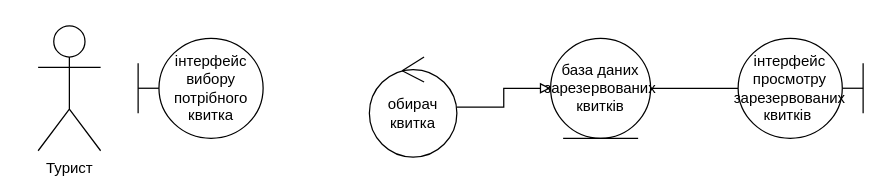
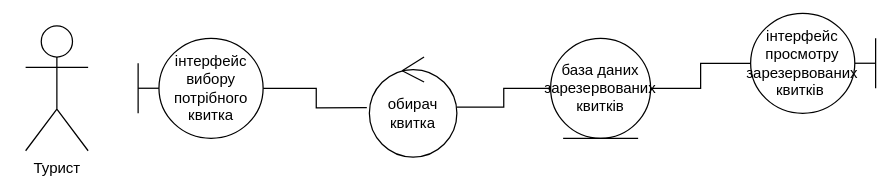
node "Турист": moved (69, 88) -> (57, 88)
edge "обирач квитка" -> "база даних зарезервованих квитків": arrowhead block -> none
node "інтерфейс просмотру зарезервованих квитків": moved (801, 88) -> (813, 63)
edge "інтерфейс вибору потрібного квитка" -- "обирач квитка": added
